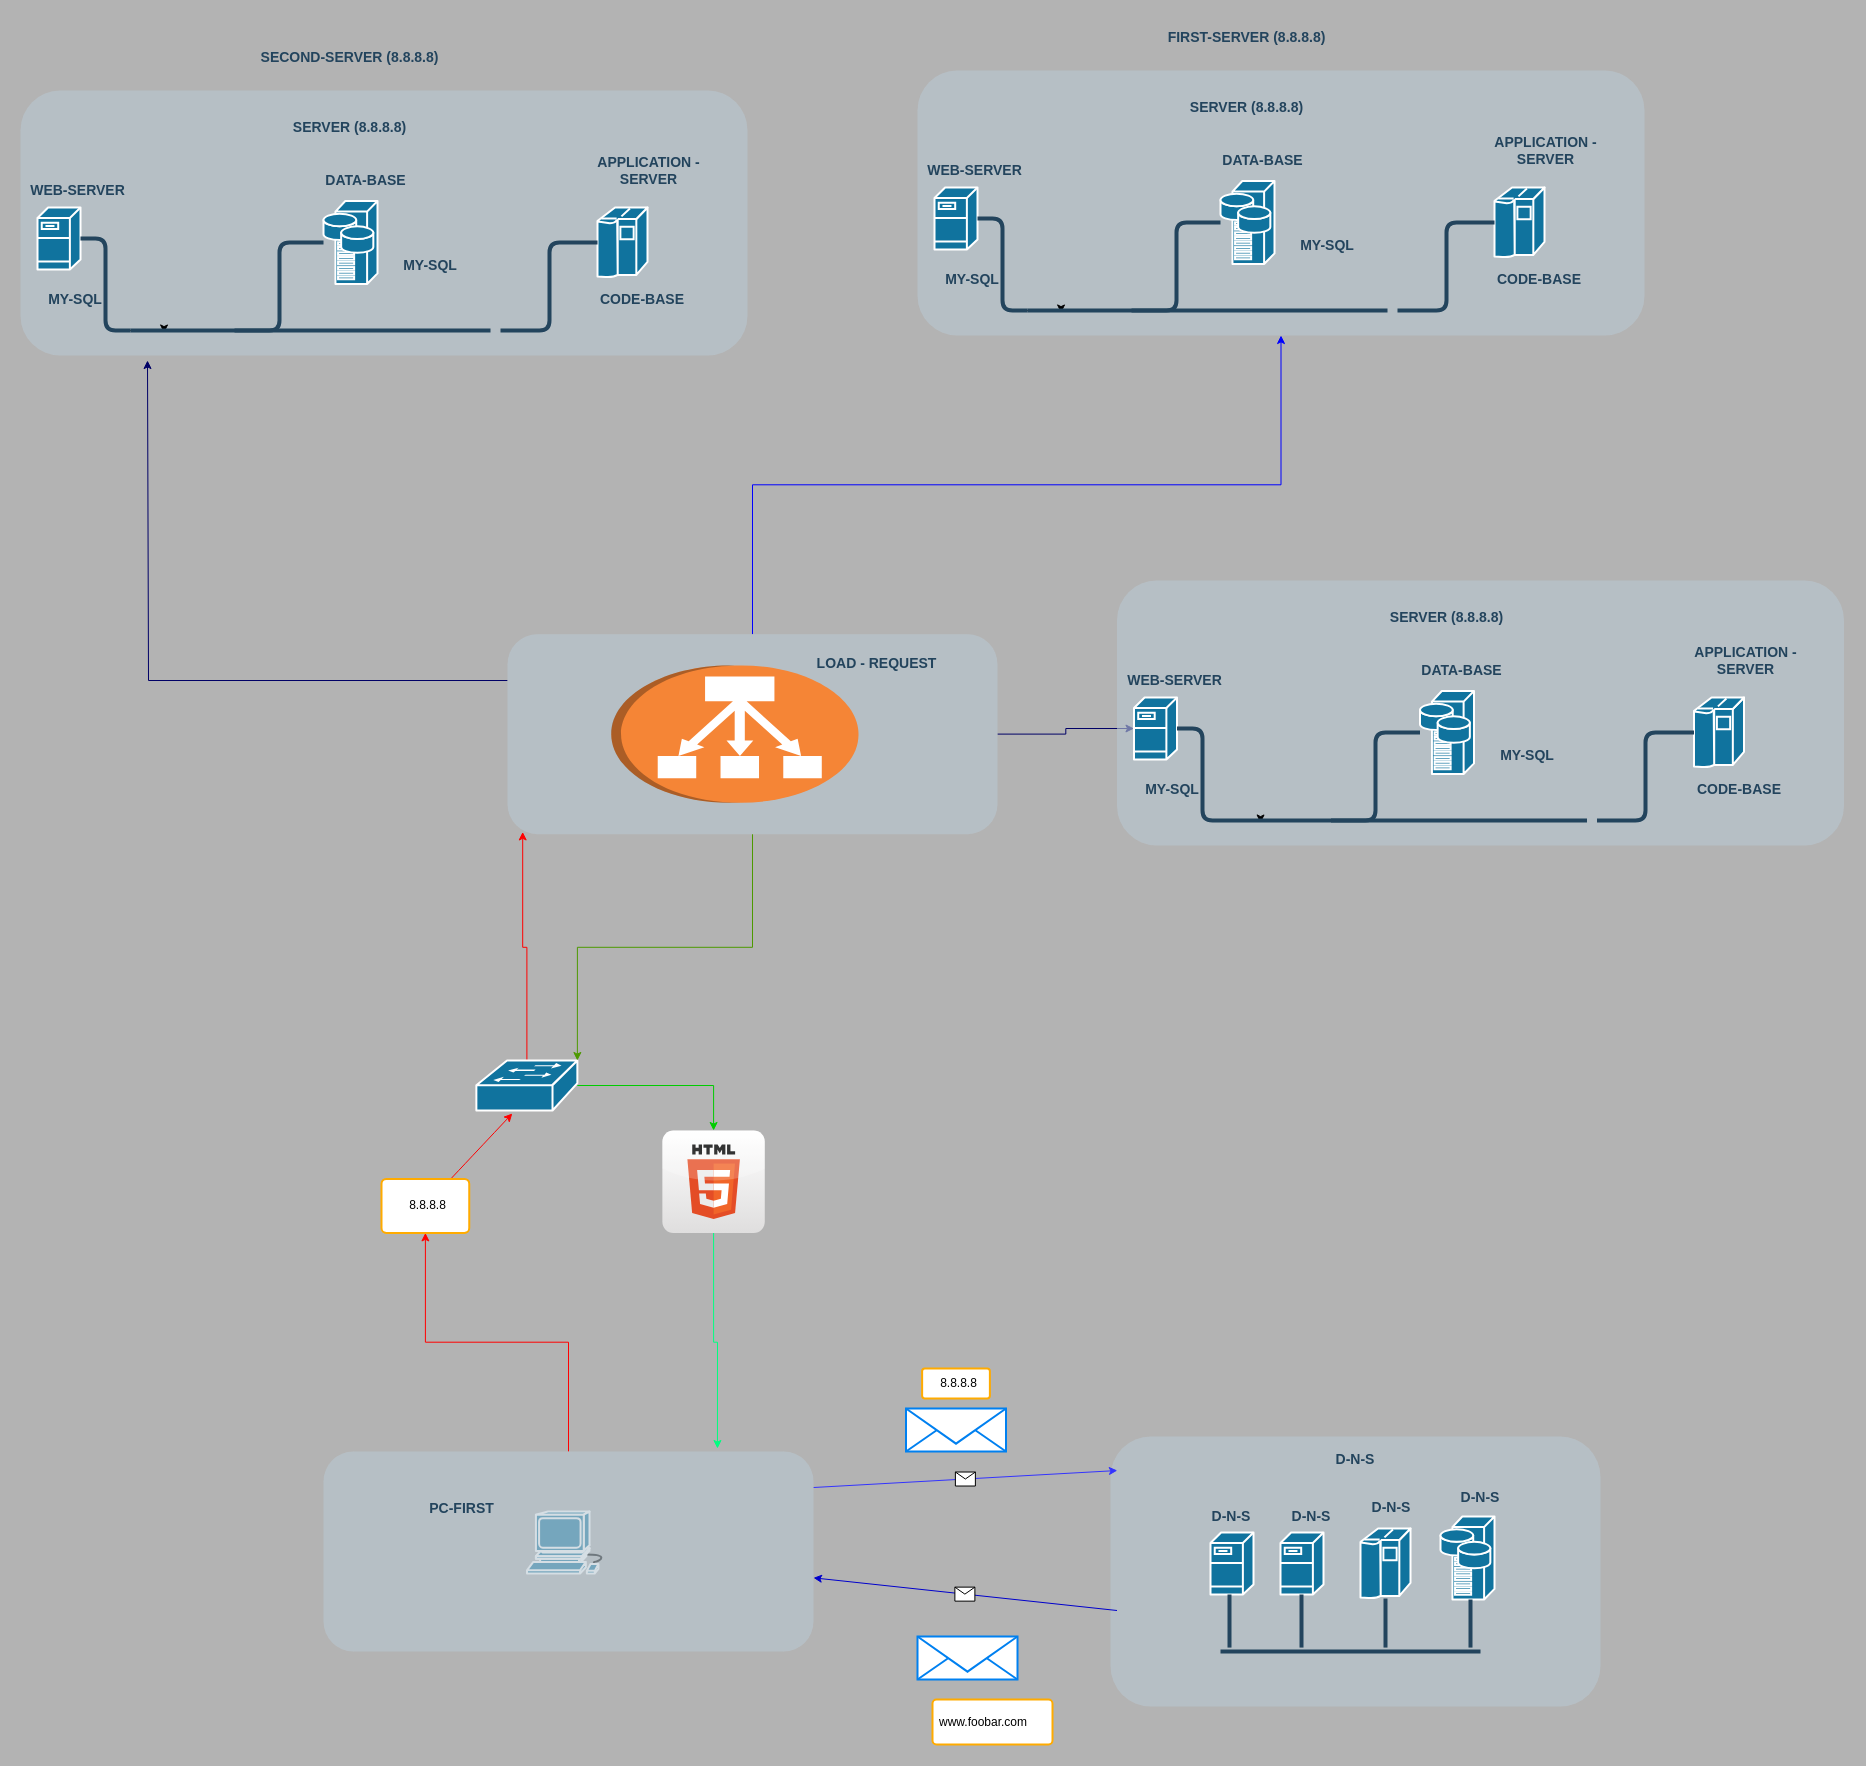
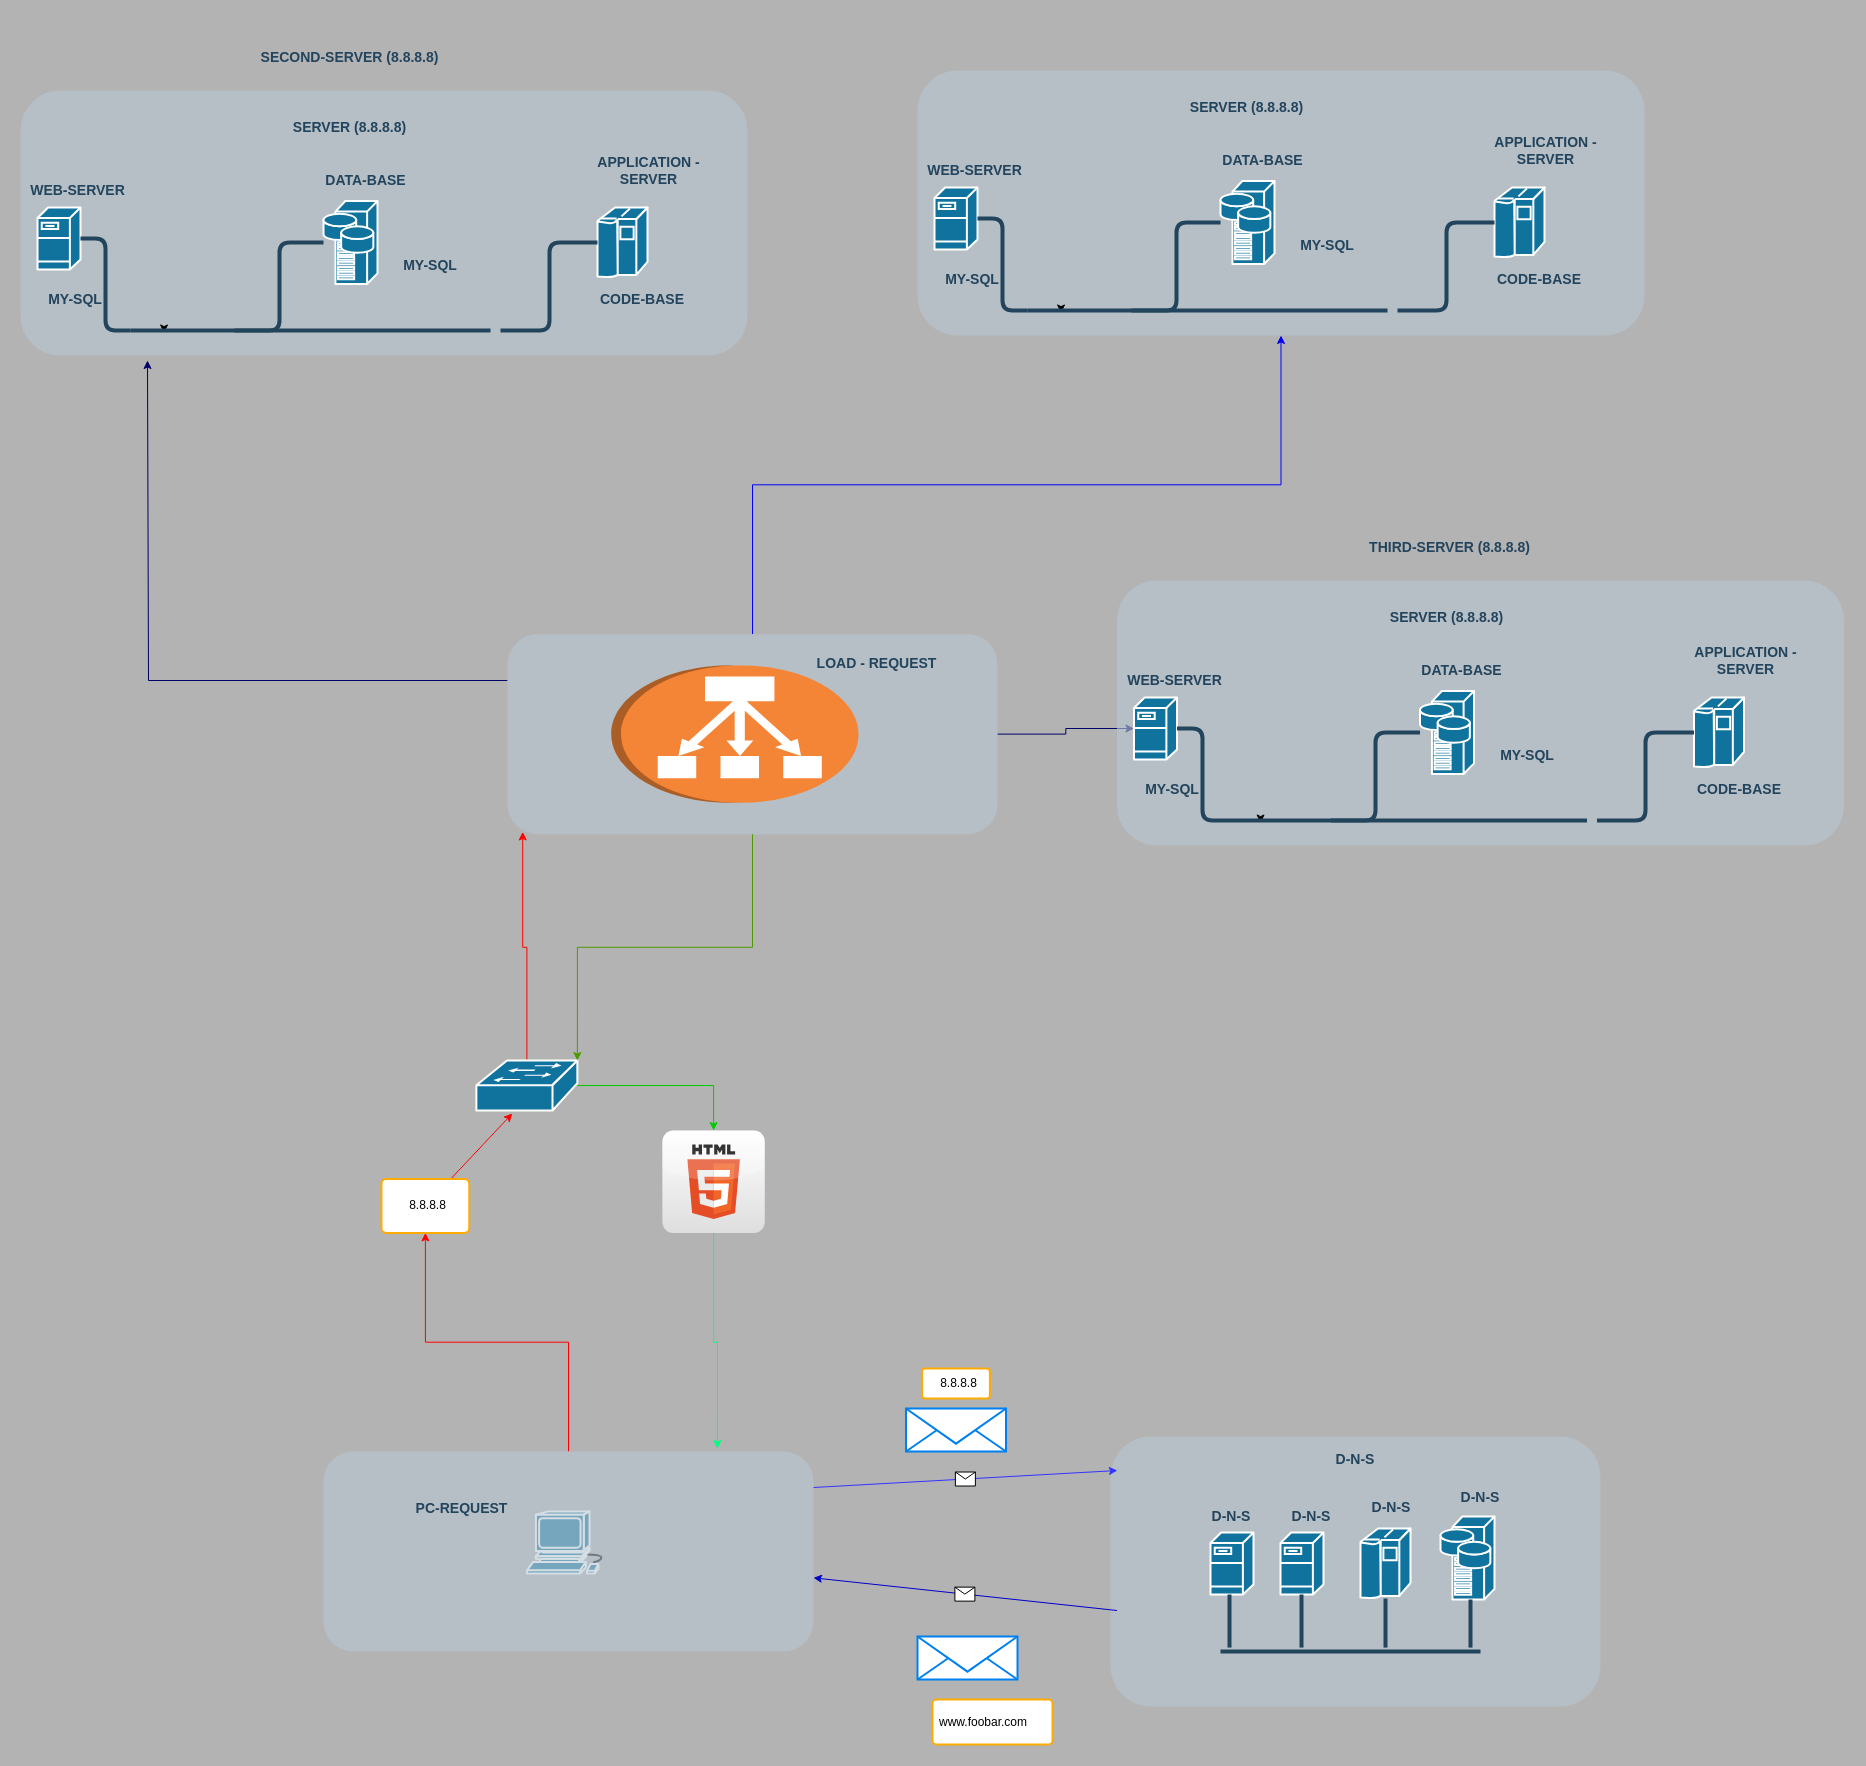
node "FIRST-SERVER (8.8.8.8)": removed
node "THIRD-SERVER (8.8.8.8)": added
node "PC-FIRST": label "PC-FIRST" -> "PC-REQUEST"
